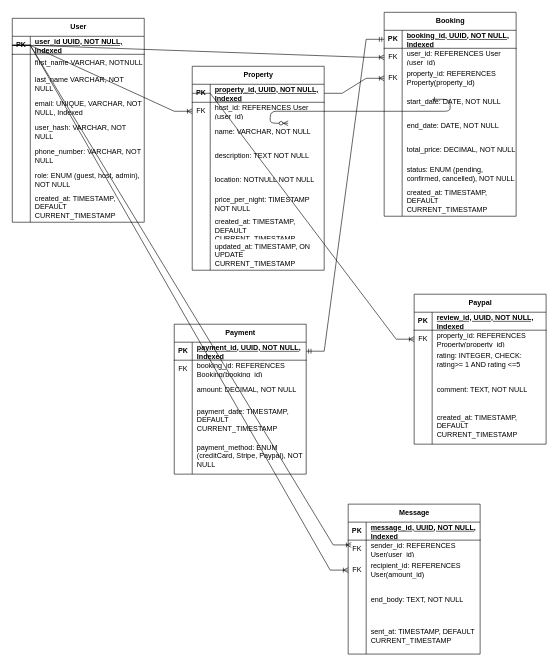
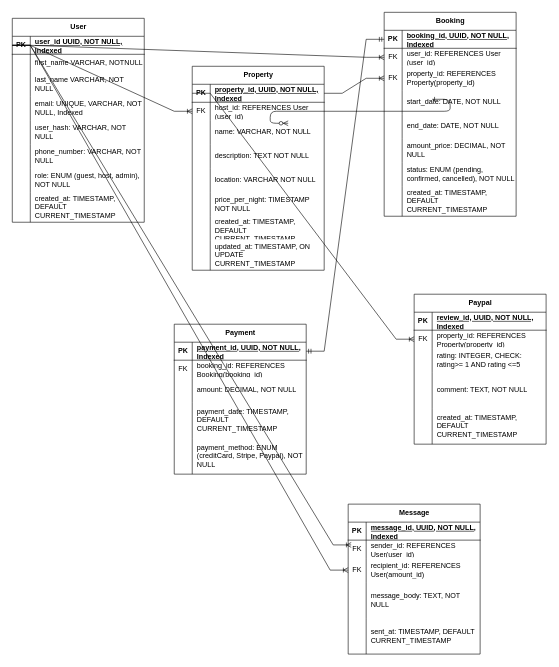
node "total_price: DECIMAL, NOT NULL": label "total_price: DECIMAL, NOT NULL" -> "amount_price: DECIMAL, NOT NULL"
node "location: NOTNULL NOT NULL": label "location: NOTNULL NOT NULL" -> "location: VARCHAR NOT NULL"
node "end_body: TEXT, NOT NULL": label "end_body: TEXT, NOT NULL" -> "message_body: TEXT, NOT NULL"
